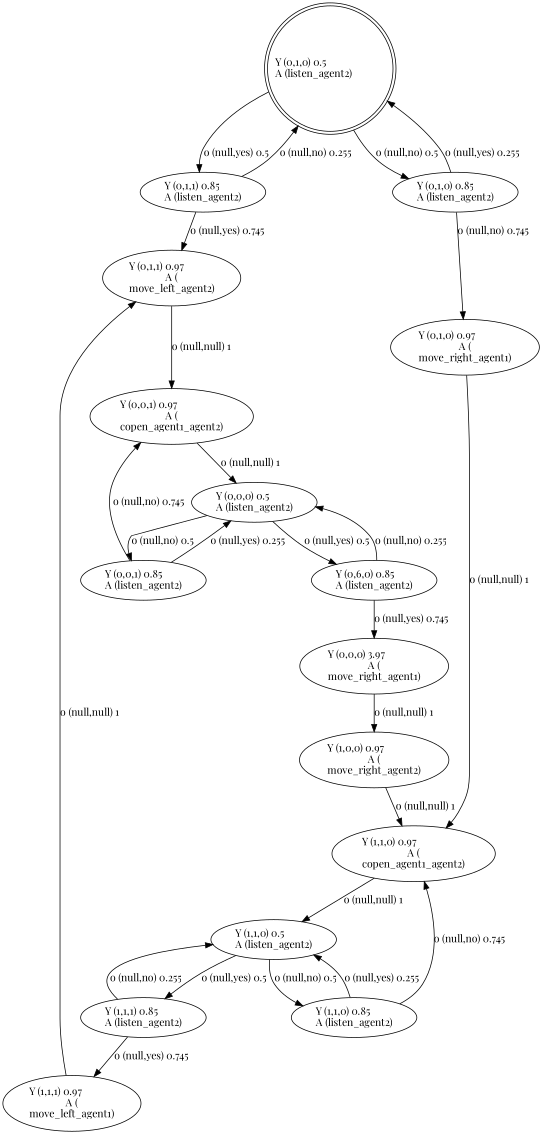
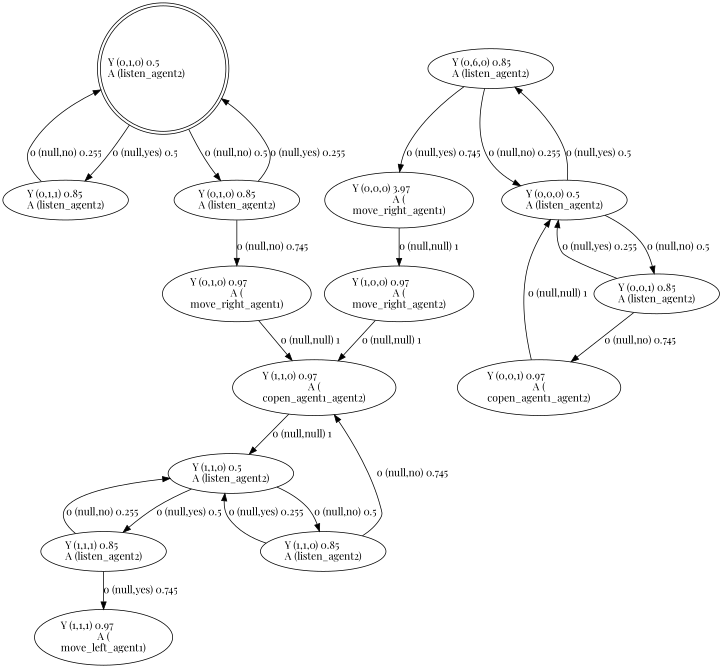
node "Y (0,1,1) 0.97 A ( move_left_agent2)": removed
